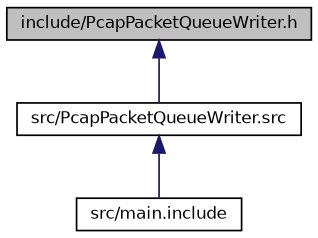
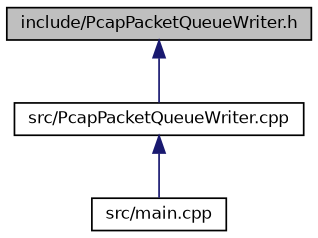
node "src/PcapPacketQueueWriter.src": label "src/PcapPacketQueueWriter.src" -> "src/PcapPacketQueueWriter.cpp"
node "src/main.include": label "src/main.include" -> "src/main.cpp"
